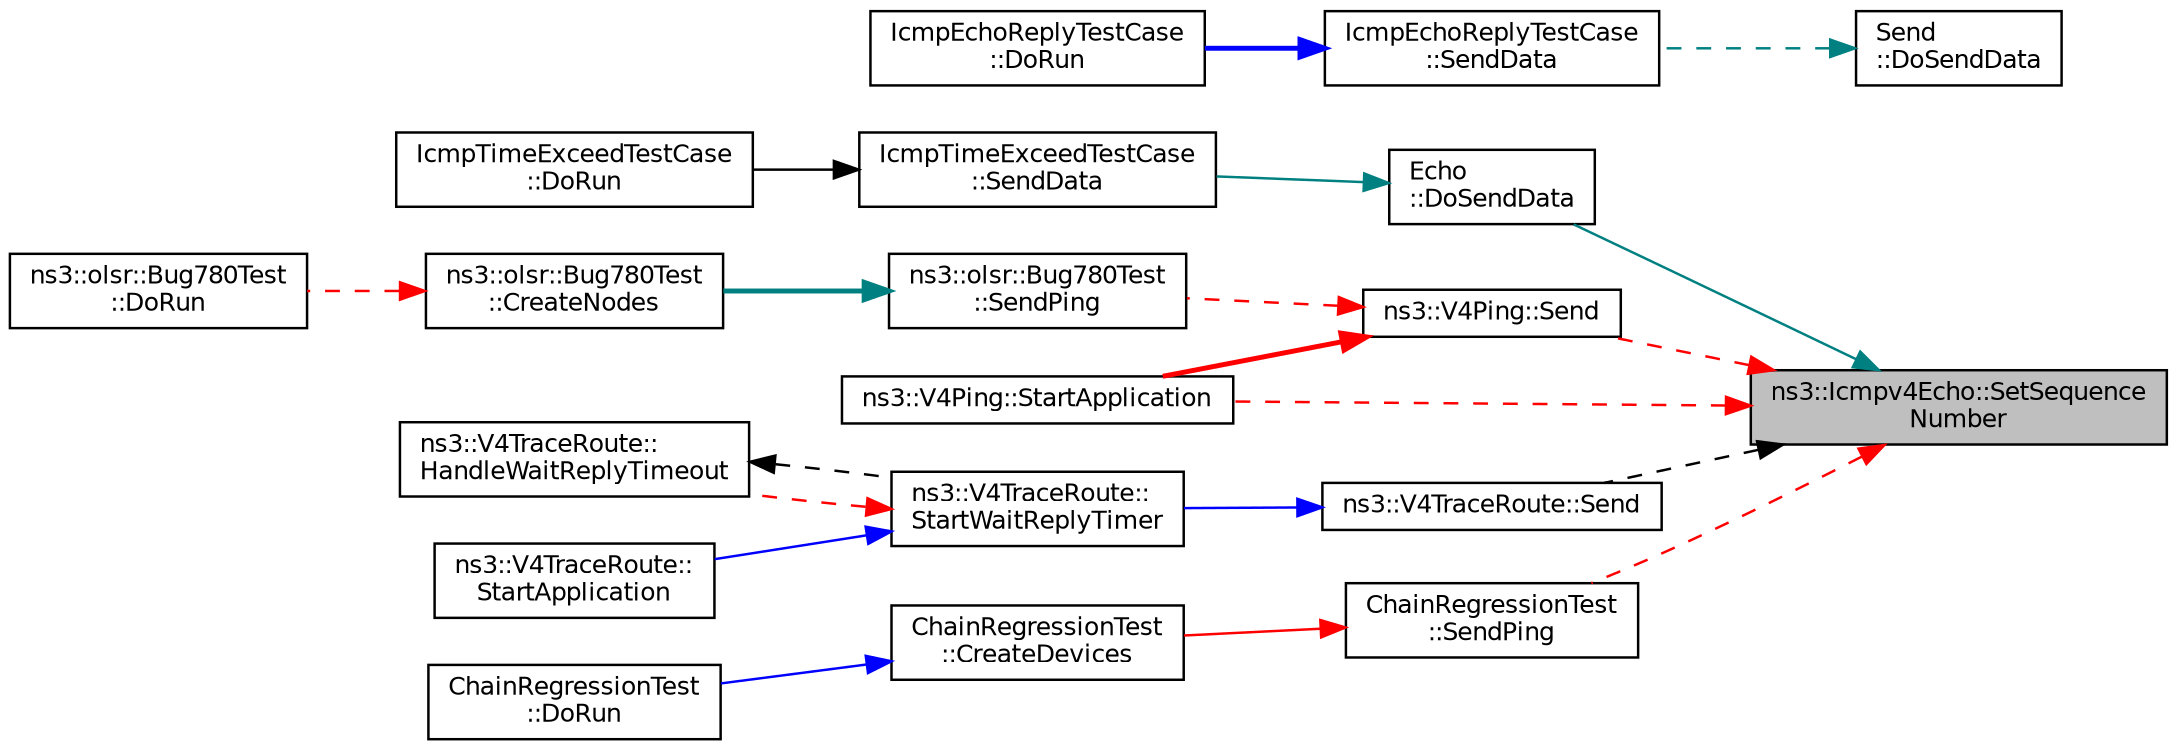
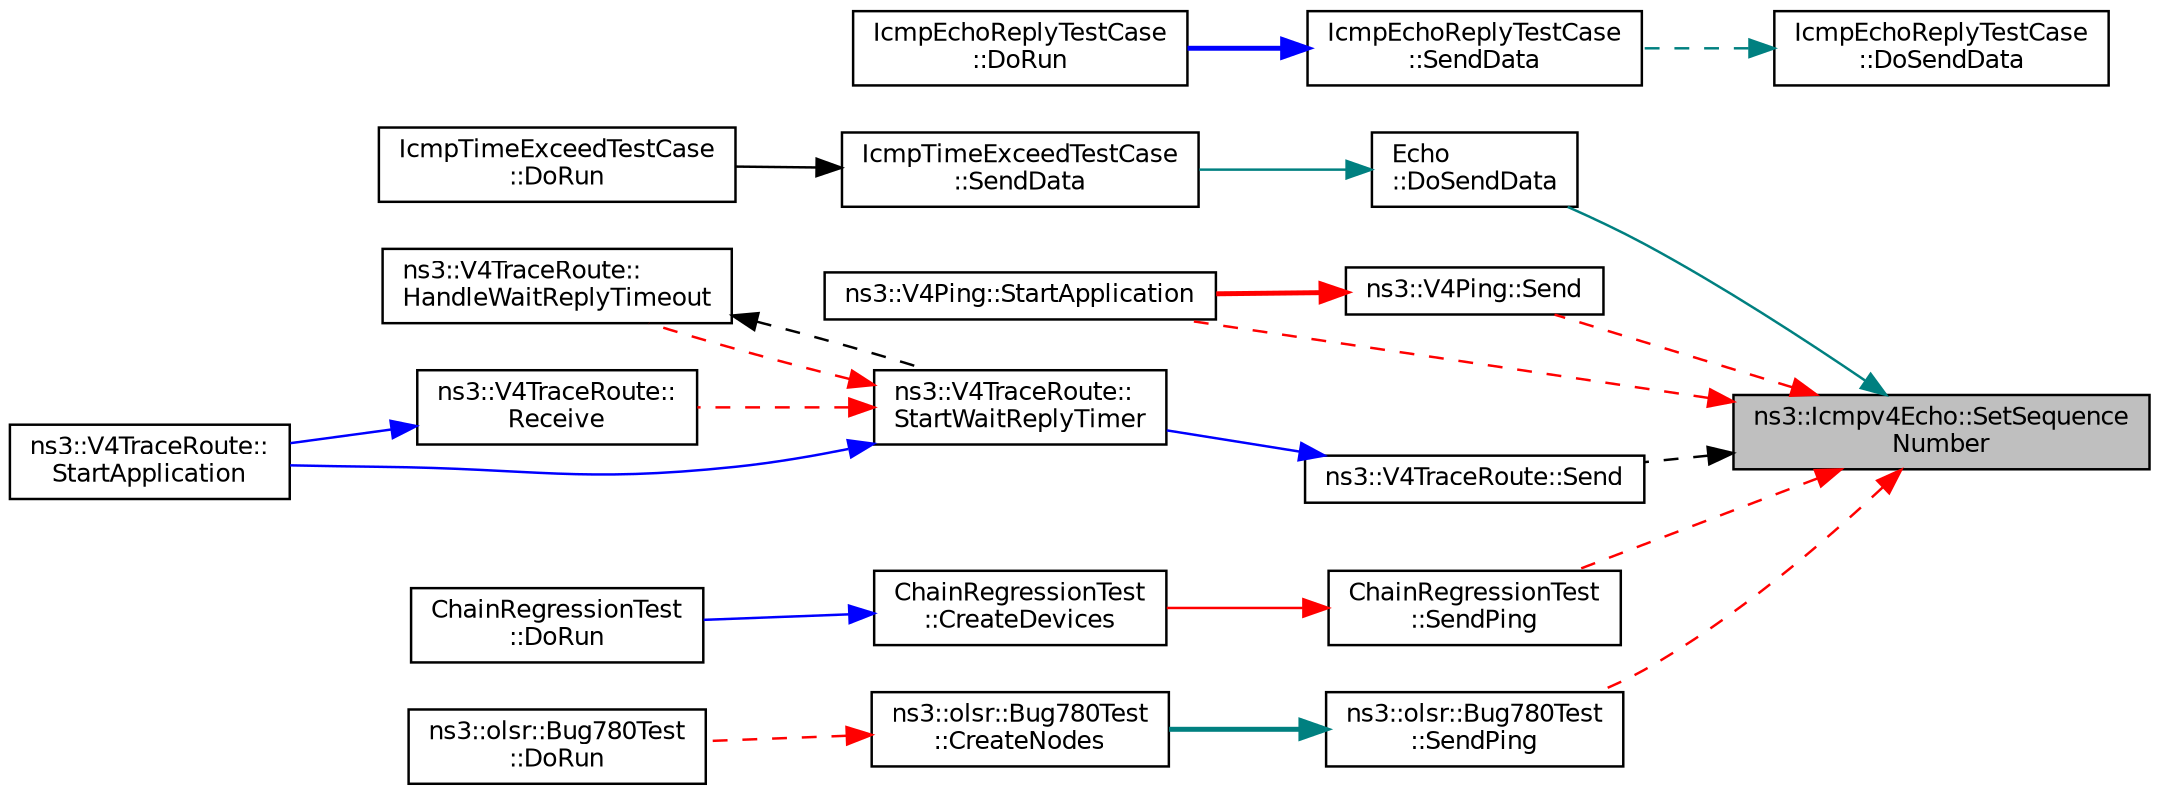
node "Send ::DoSendData": label "Send ::DoSendData" -> "IcmpEchoReplyTestCase ::DoSendData"
edge "ns3::olsr::Bug780Test ::SendPing" -> "ns3::V4Ping::Send": now "ns3::olsr::Bug780Test ::SendPing" -> "ns3::Icmpv4Echo::SetSequence Number"
node "ns3::V4TraceRoute:: Receive": added
